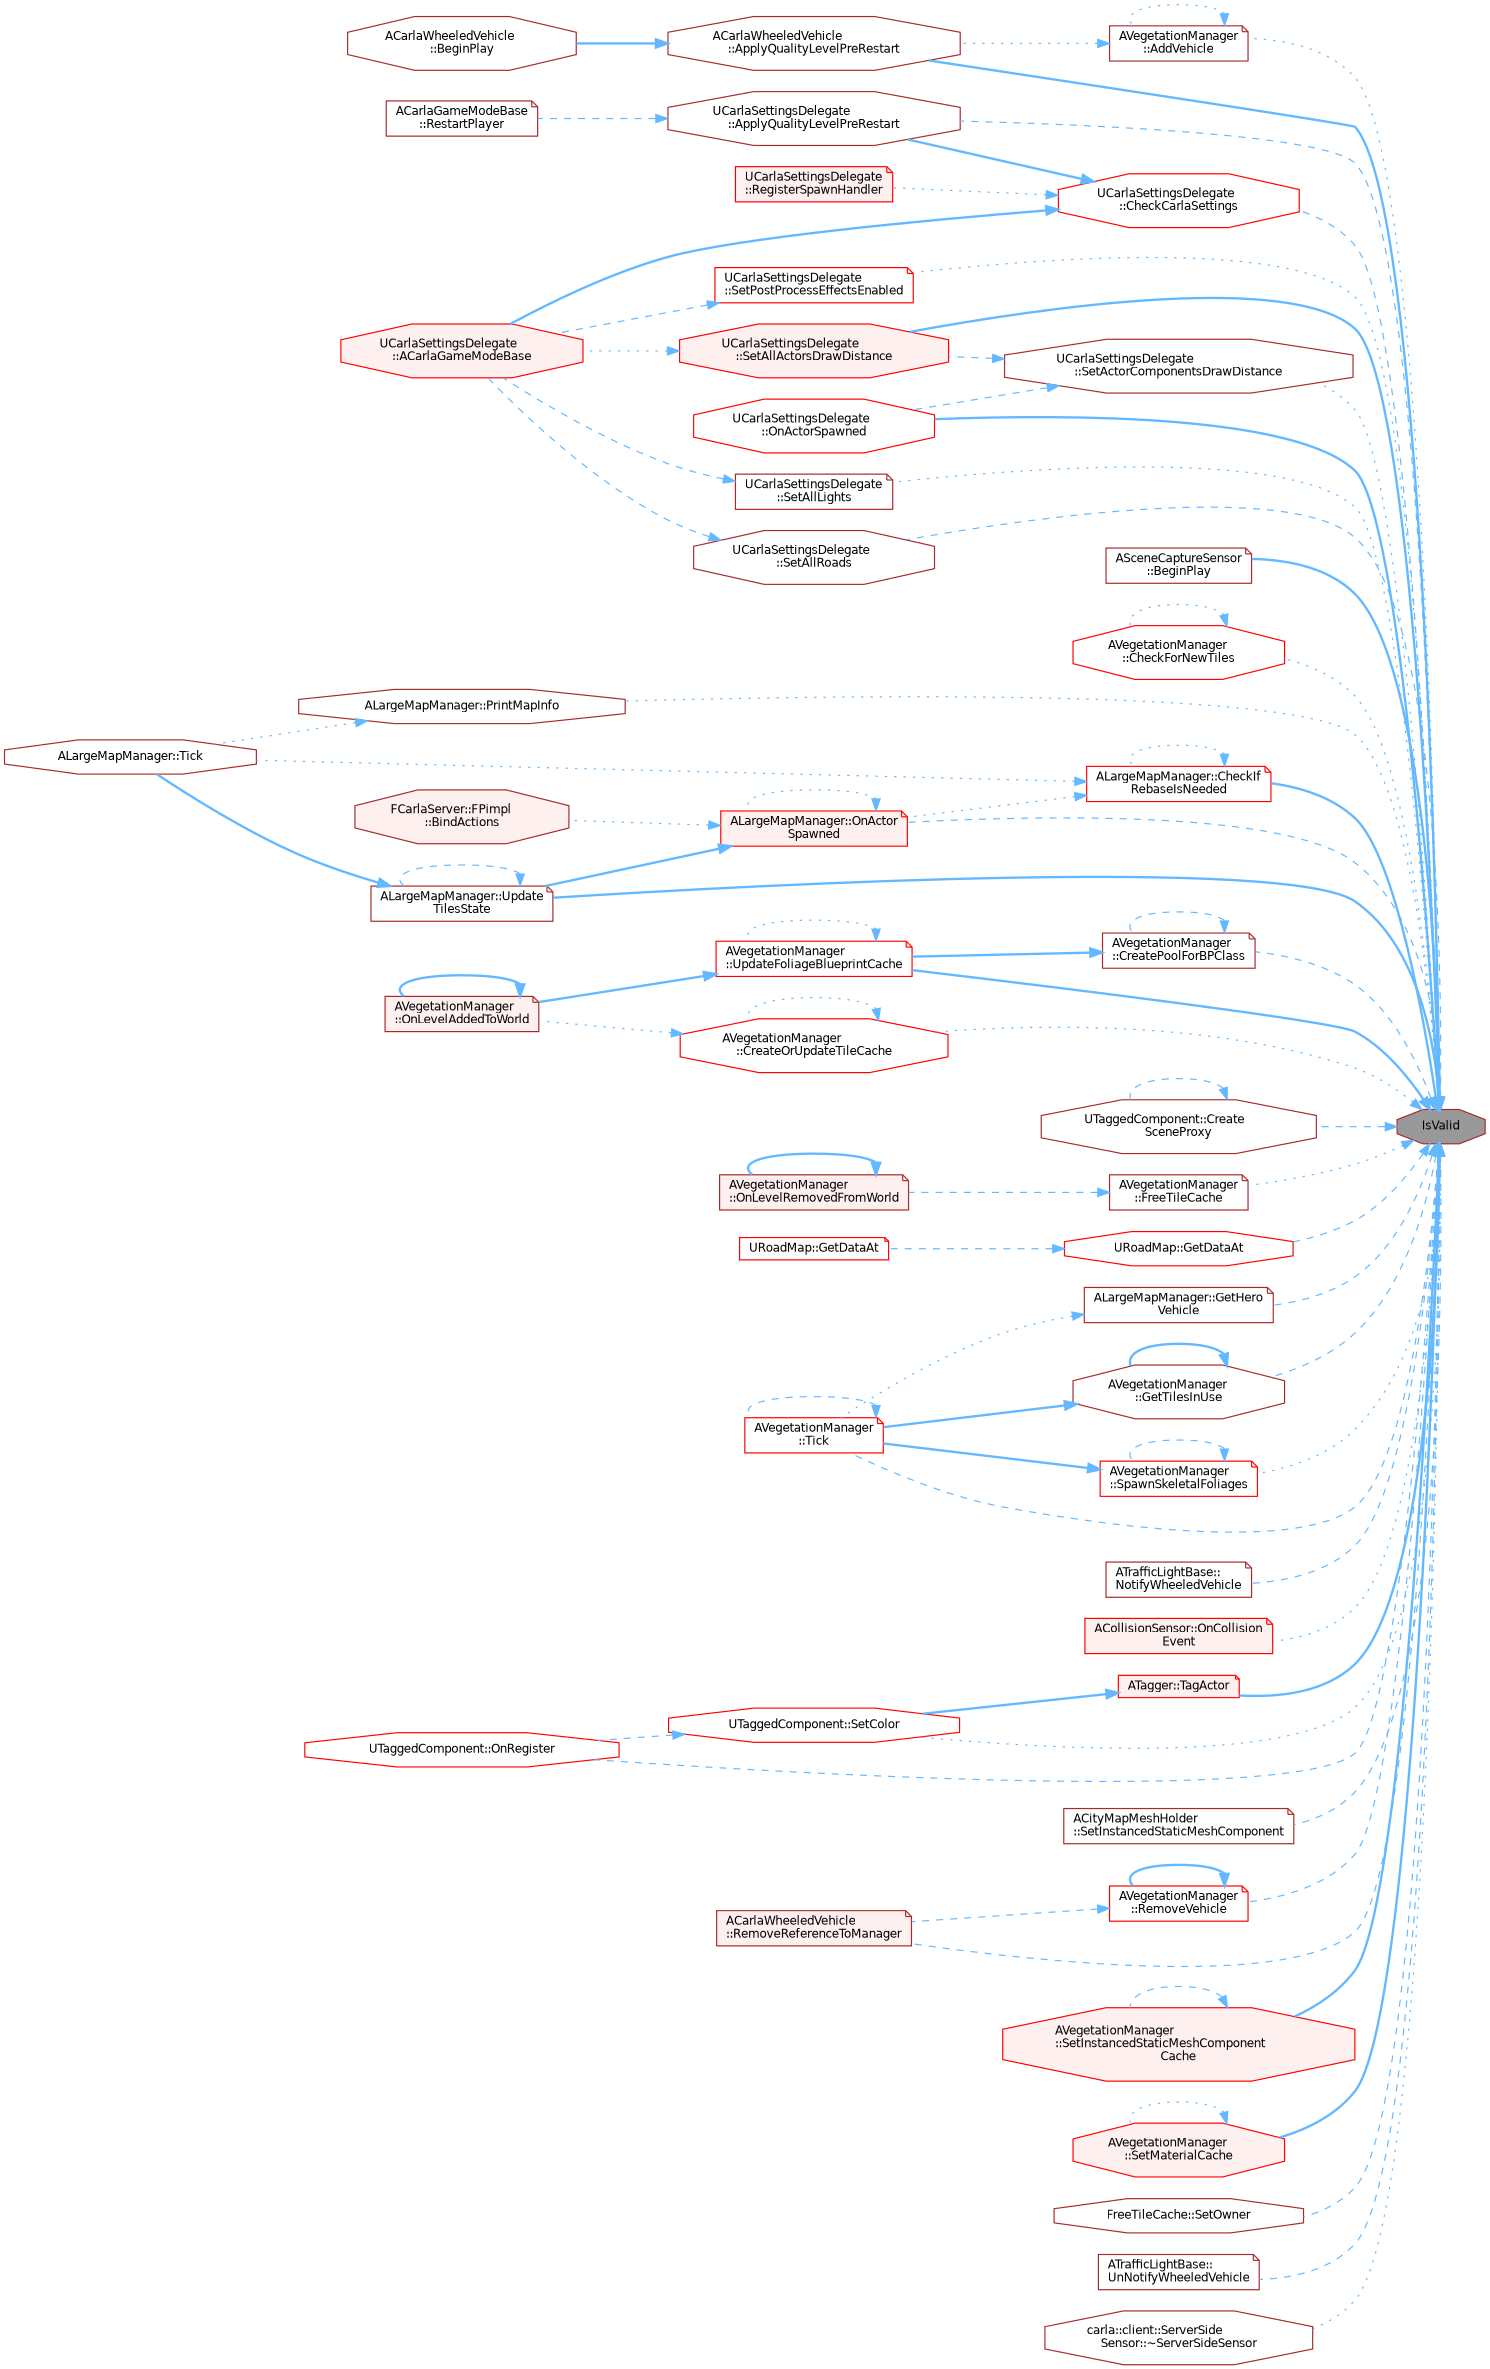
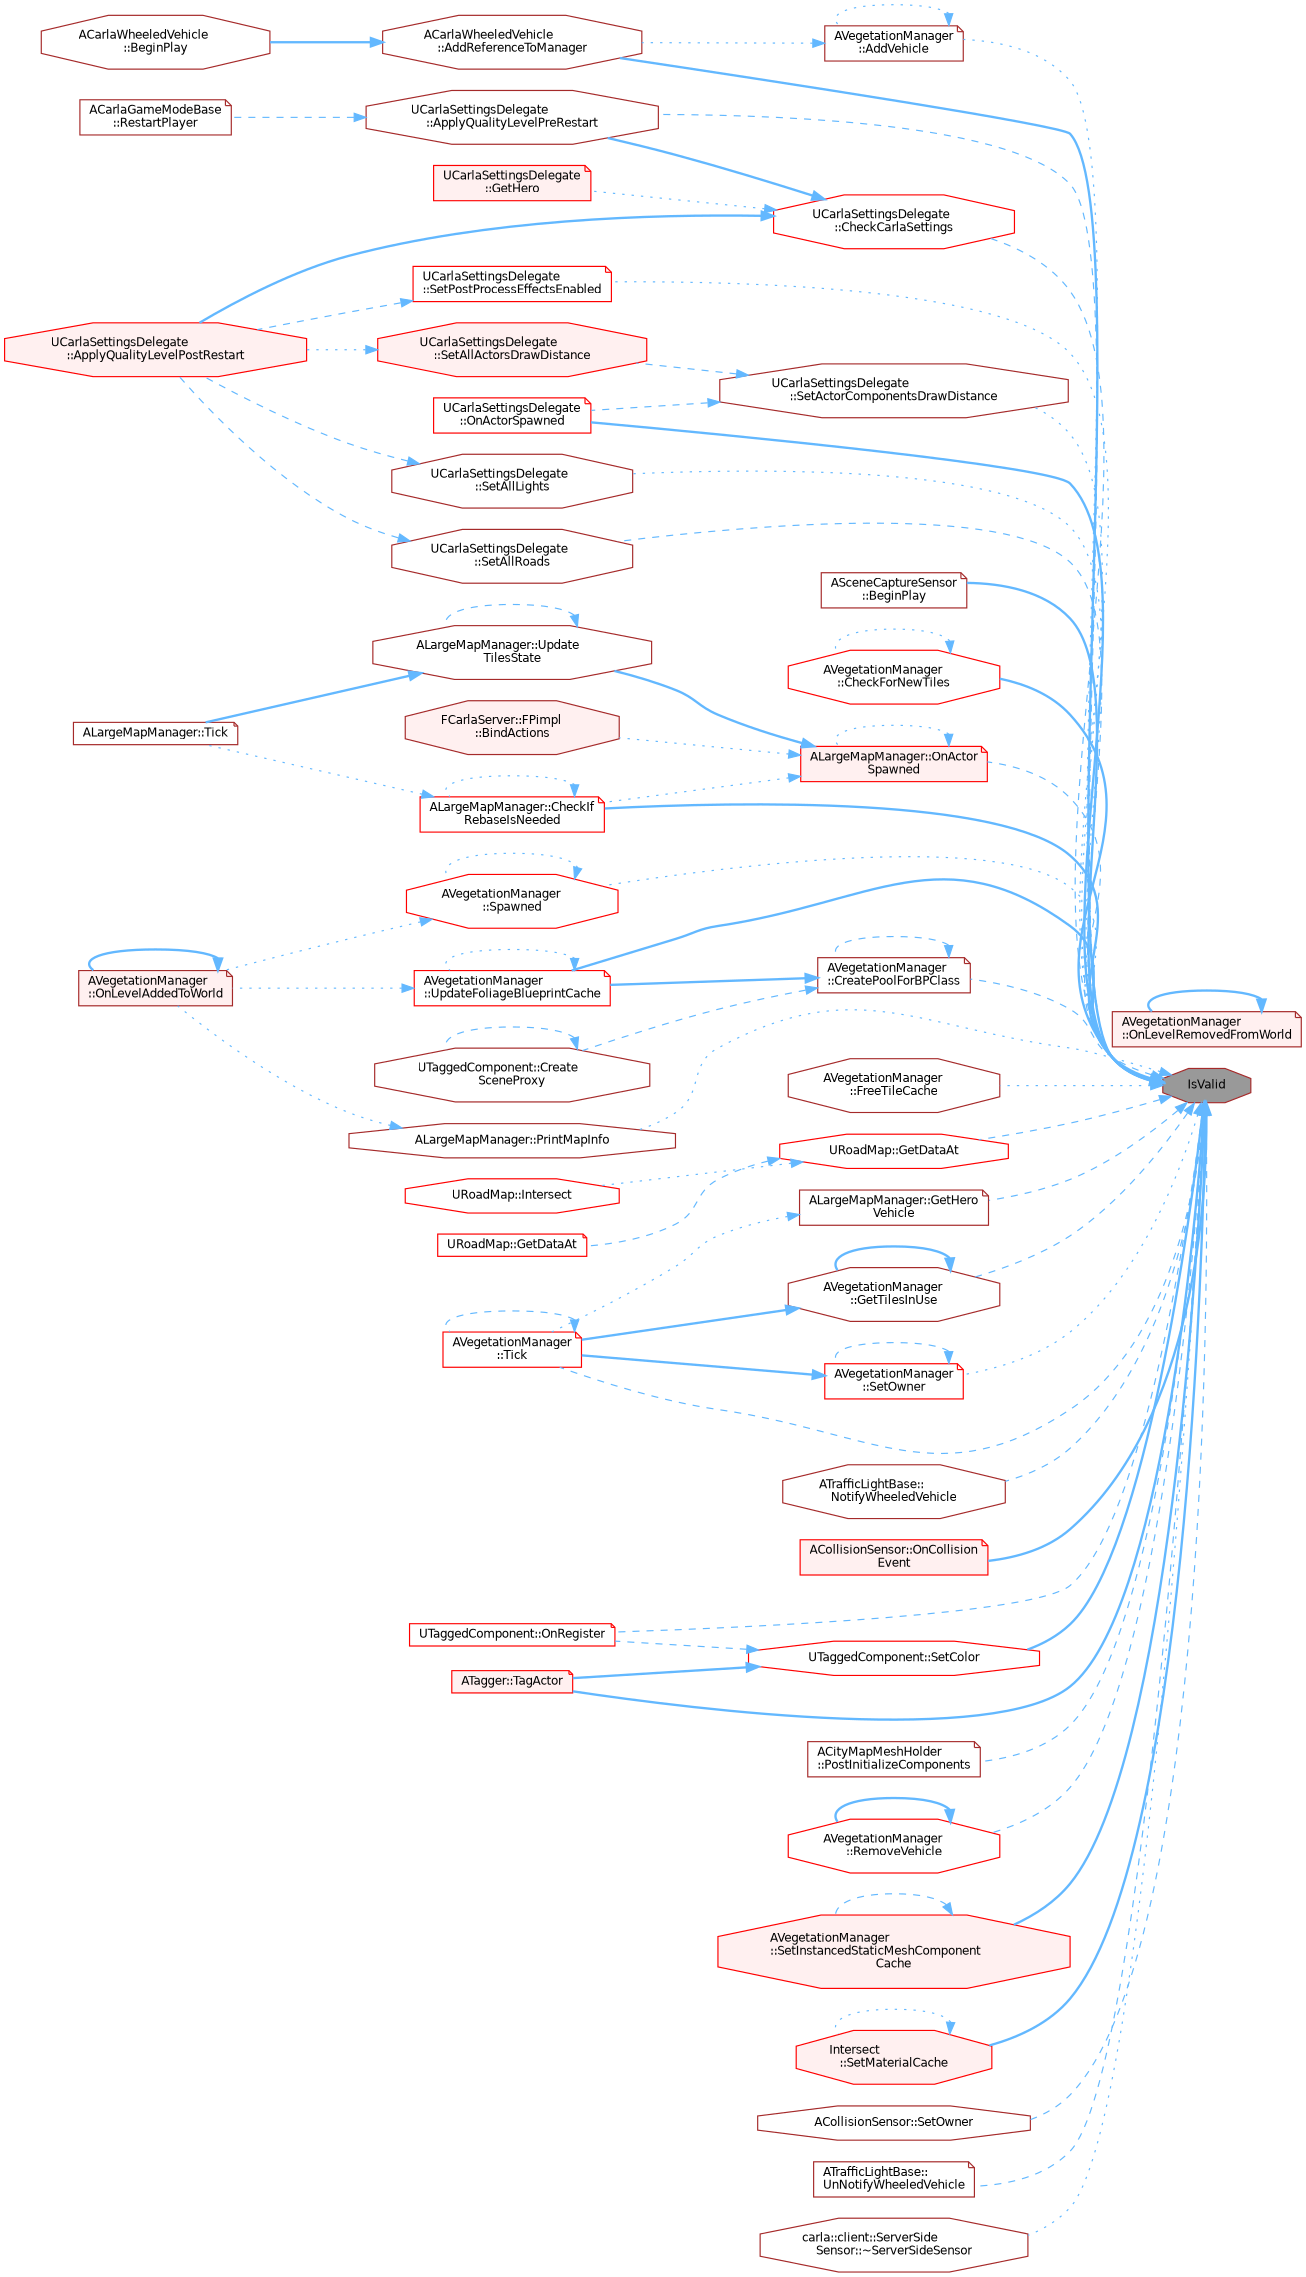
node "ACarlaWheeledVehicle ::ApplyQualityLevelPreRestart": label "ACarlaWheeledVehicle ::ApplyQualityLevelPreRestart" -> "ACarlaWheeledVehicle ::AddReferenceToManager"
node "UCarlaSettingsDelegate ::RegisterSpawnHandler": label "UCarlaSettingsDelegate ::RegisterSpawnHandler" -> "UCarlaSettingsDelegate ::GetHero"
node "UCarlaSettingsDelegate ::ACarlaGameModeBase": label "UCarlaSettingsDelegate ::ACarlaGameModeBase" -> "UCarlaSettingsDelegate ::ApplyQualityLevelPostRestart"
edge "UCarlaSettingsDelegate ::SetAllActorsDrawDistance" -> "IsValid": removed
node "UCarlaSettingsDelegate ::OnActorSpawned": shape octagon -> note
node "UCarlaSettingsDelegate ::SetAllLights": shape note -> octagon
edge "ALargeMapManager::Tick" -> "ALargeMapManager::PrintMapInfo": now "AVegetationManager ::OnLevelAddedToWorld" -> "ALargeMapManager::PrintMapInfo"
node "ALargeMapManager::Tick": shape octagon -> note
edge "AVegetationManager ::CheckForNewTiles" -> "IsValid": style dotted -> bold
edge "ALargeMapManager::OnActor Spawned" -> "ALargeMapManager::CheckIf RebaseIsNeeded": reversed
edge "ALargeMapManager::Update TilesState" -> "IsValid": removed
node "ALargeMapManager::Update TilesState": shape note -> octagon
edge "AVegetationManager ::OnLevelAddedToWorld" -> "AVegetationManager ::UpdateFoliageBlueprintCache": style bold -> dotted
node "AVegetationManager ::CreateOrUpdateTileCache": label "AVegetationManager ::CreateOrUpdateTileCache" -> "AVegetationManager ::Spawned"
edge "UTaggedComponent::Create SceneProxy" -> "IsValid": now "UTaggedComponent::Create SceneProxy" -> "AVegetationManager ::CreatePoolForBPClass"
edge "AVegetationManager ::OnLevelRemovedFromWorld" -> "AVegetationManager ::FreeTileCache": removed
node "AVegetationManager ::FreeTileCache": shape note -> octagon
node "URoadMap::Intersect": added
node "AVegetationManager ::SpawnSkeletalFoliages": label "AVegetationManager ::SpawnSkeletalFoliages" -> "AVegetationManager ::SetOwner"
edge "ACollisionSensor::OnCollision Event" -> "IsValid": style dotted -> bold
node "ATrafficLightBase:: NotifyWheeledVehicle": shape note -> octagon
edge "UTaggedComponent::SetColor" -> "IsValid": style dotted -> bold
edge "UTaggedComponent::SetColor" -> "ATagger::TagActor": reversed
node "UTaggedComponent::OnRegister": shape octagon -> note
node "ACityMapMeshHolder ::SetInstancedStaticMeshComponent": label "ACityMapMeshHolder ::SetInstancedStaticMeshComponent" -> "ACityMapMeshHolder ::PostInitializeComponents"
node "AVegetationManager ::RemoveVehicle": shape note -> octagon
node "ACarlaWheeledVehicle ::RemoveReferenceToManager": removed
node "AVegetationManager ::SetMaterialCache": label "AVegetationManager ::SetMaterialCache" -> "Intersect ::SetMaterialCache"
node "FreeTileCache::SetOwner": label "FreeTileCache::SetOwner" -> "ACollisionSensor::SetOwner"
